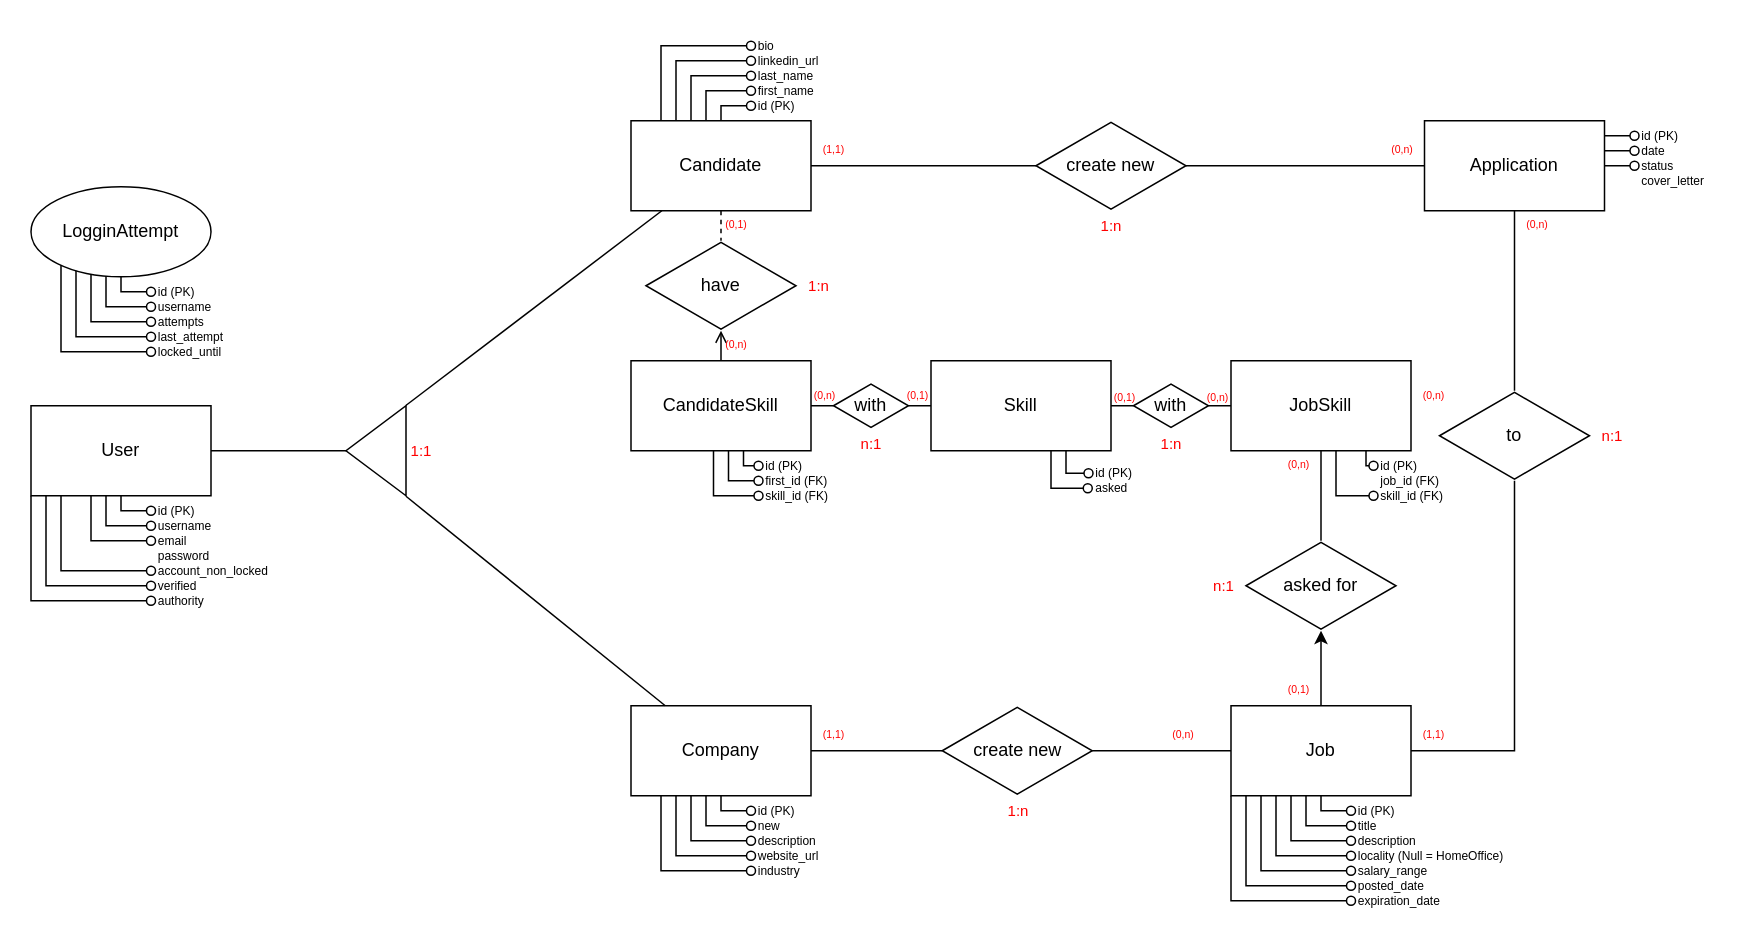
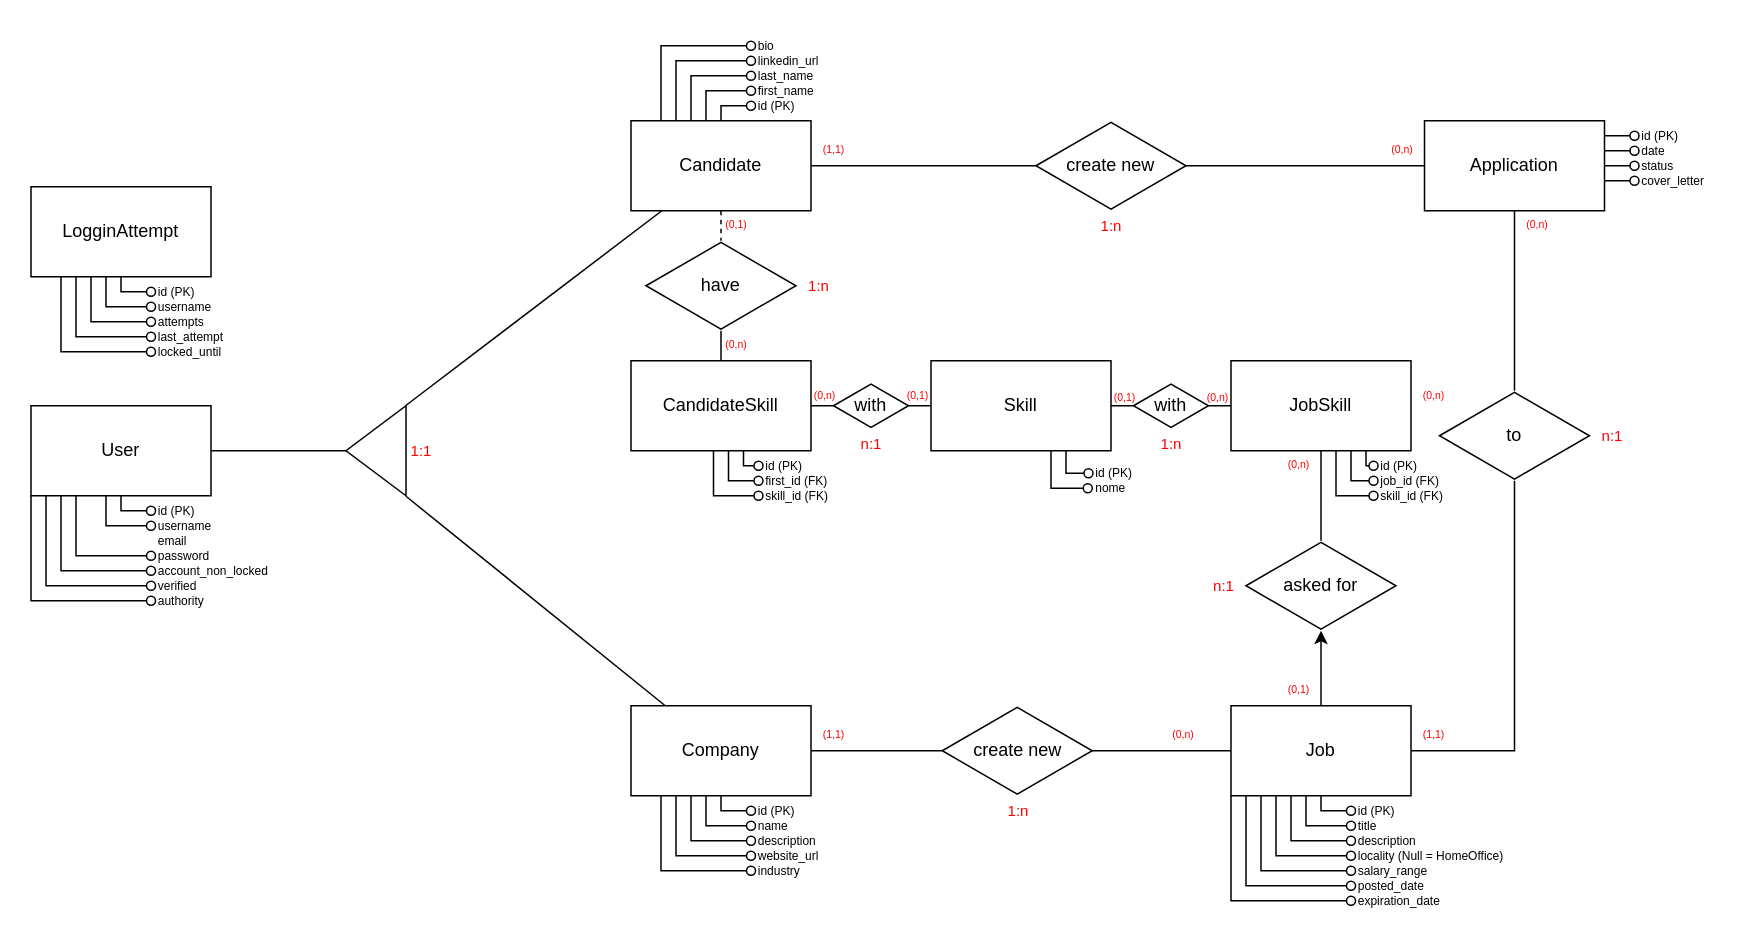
edge "Application" -> "cover_letter": added
node "LogginAttempt": shape ellipse -> rectangle
edge "CandidateSkill" -> "have": arrowhead open -> none
edge "JobSkill" -> "job_id (FK)": added
node "asked": label "asked" -> "nome"
edge "User" -> "email": removed
edge "User" -> "password": added
node "new": label "new" -> "name"
